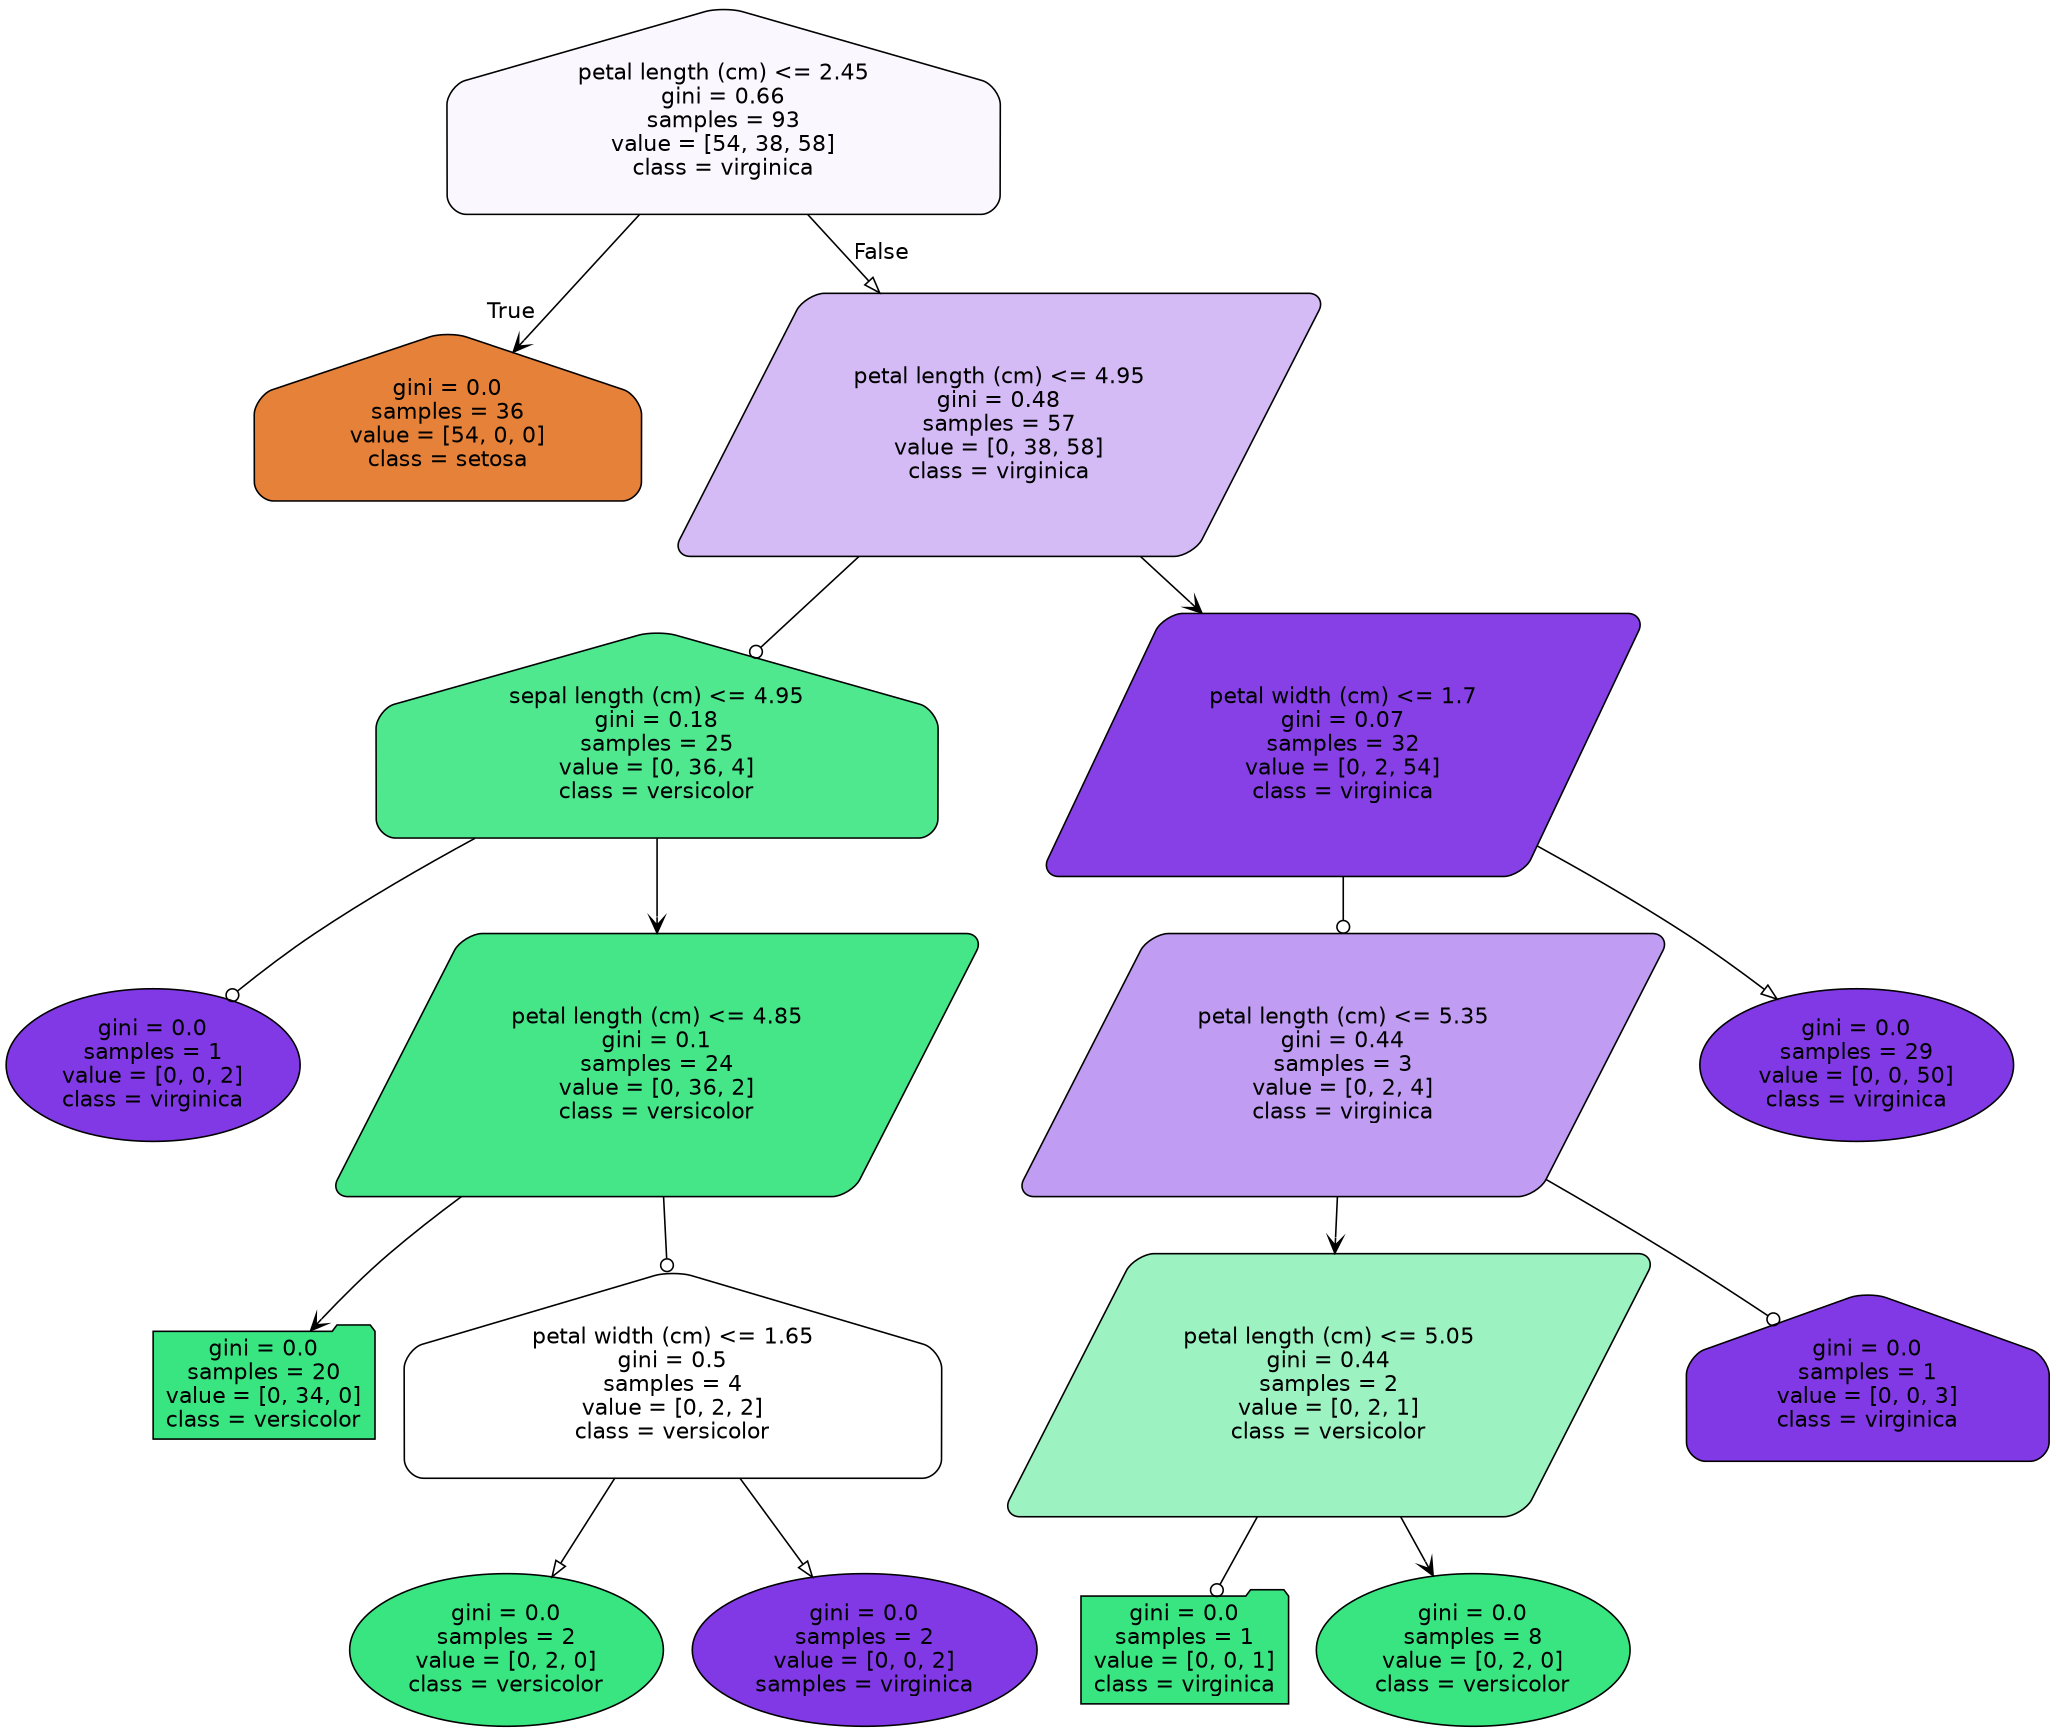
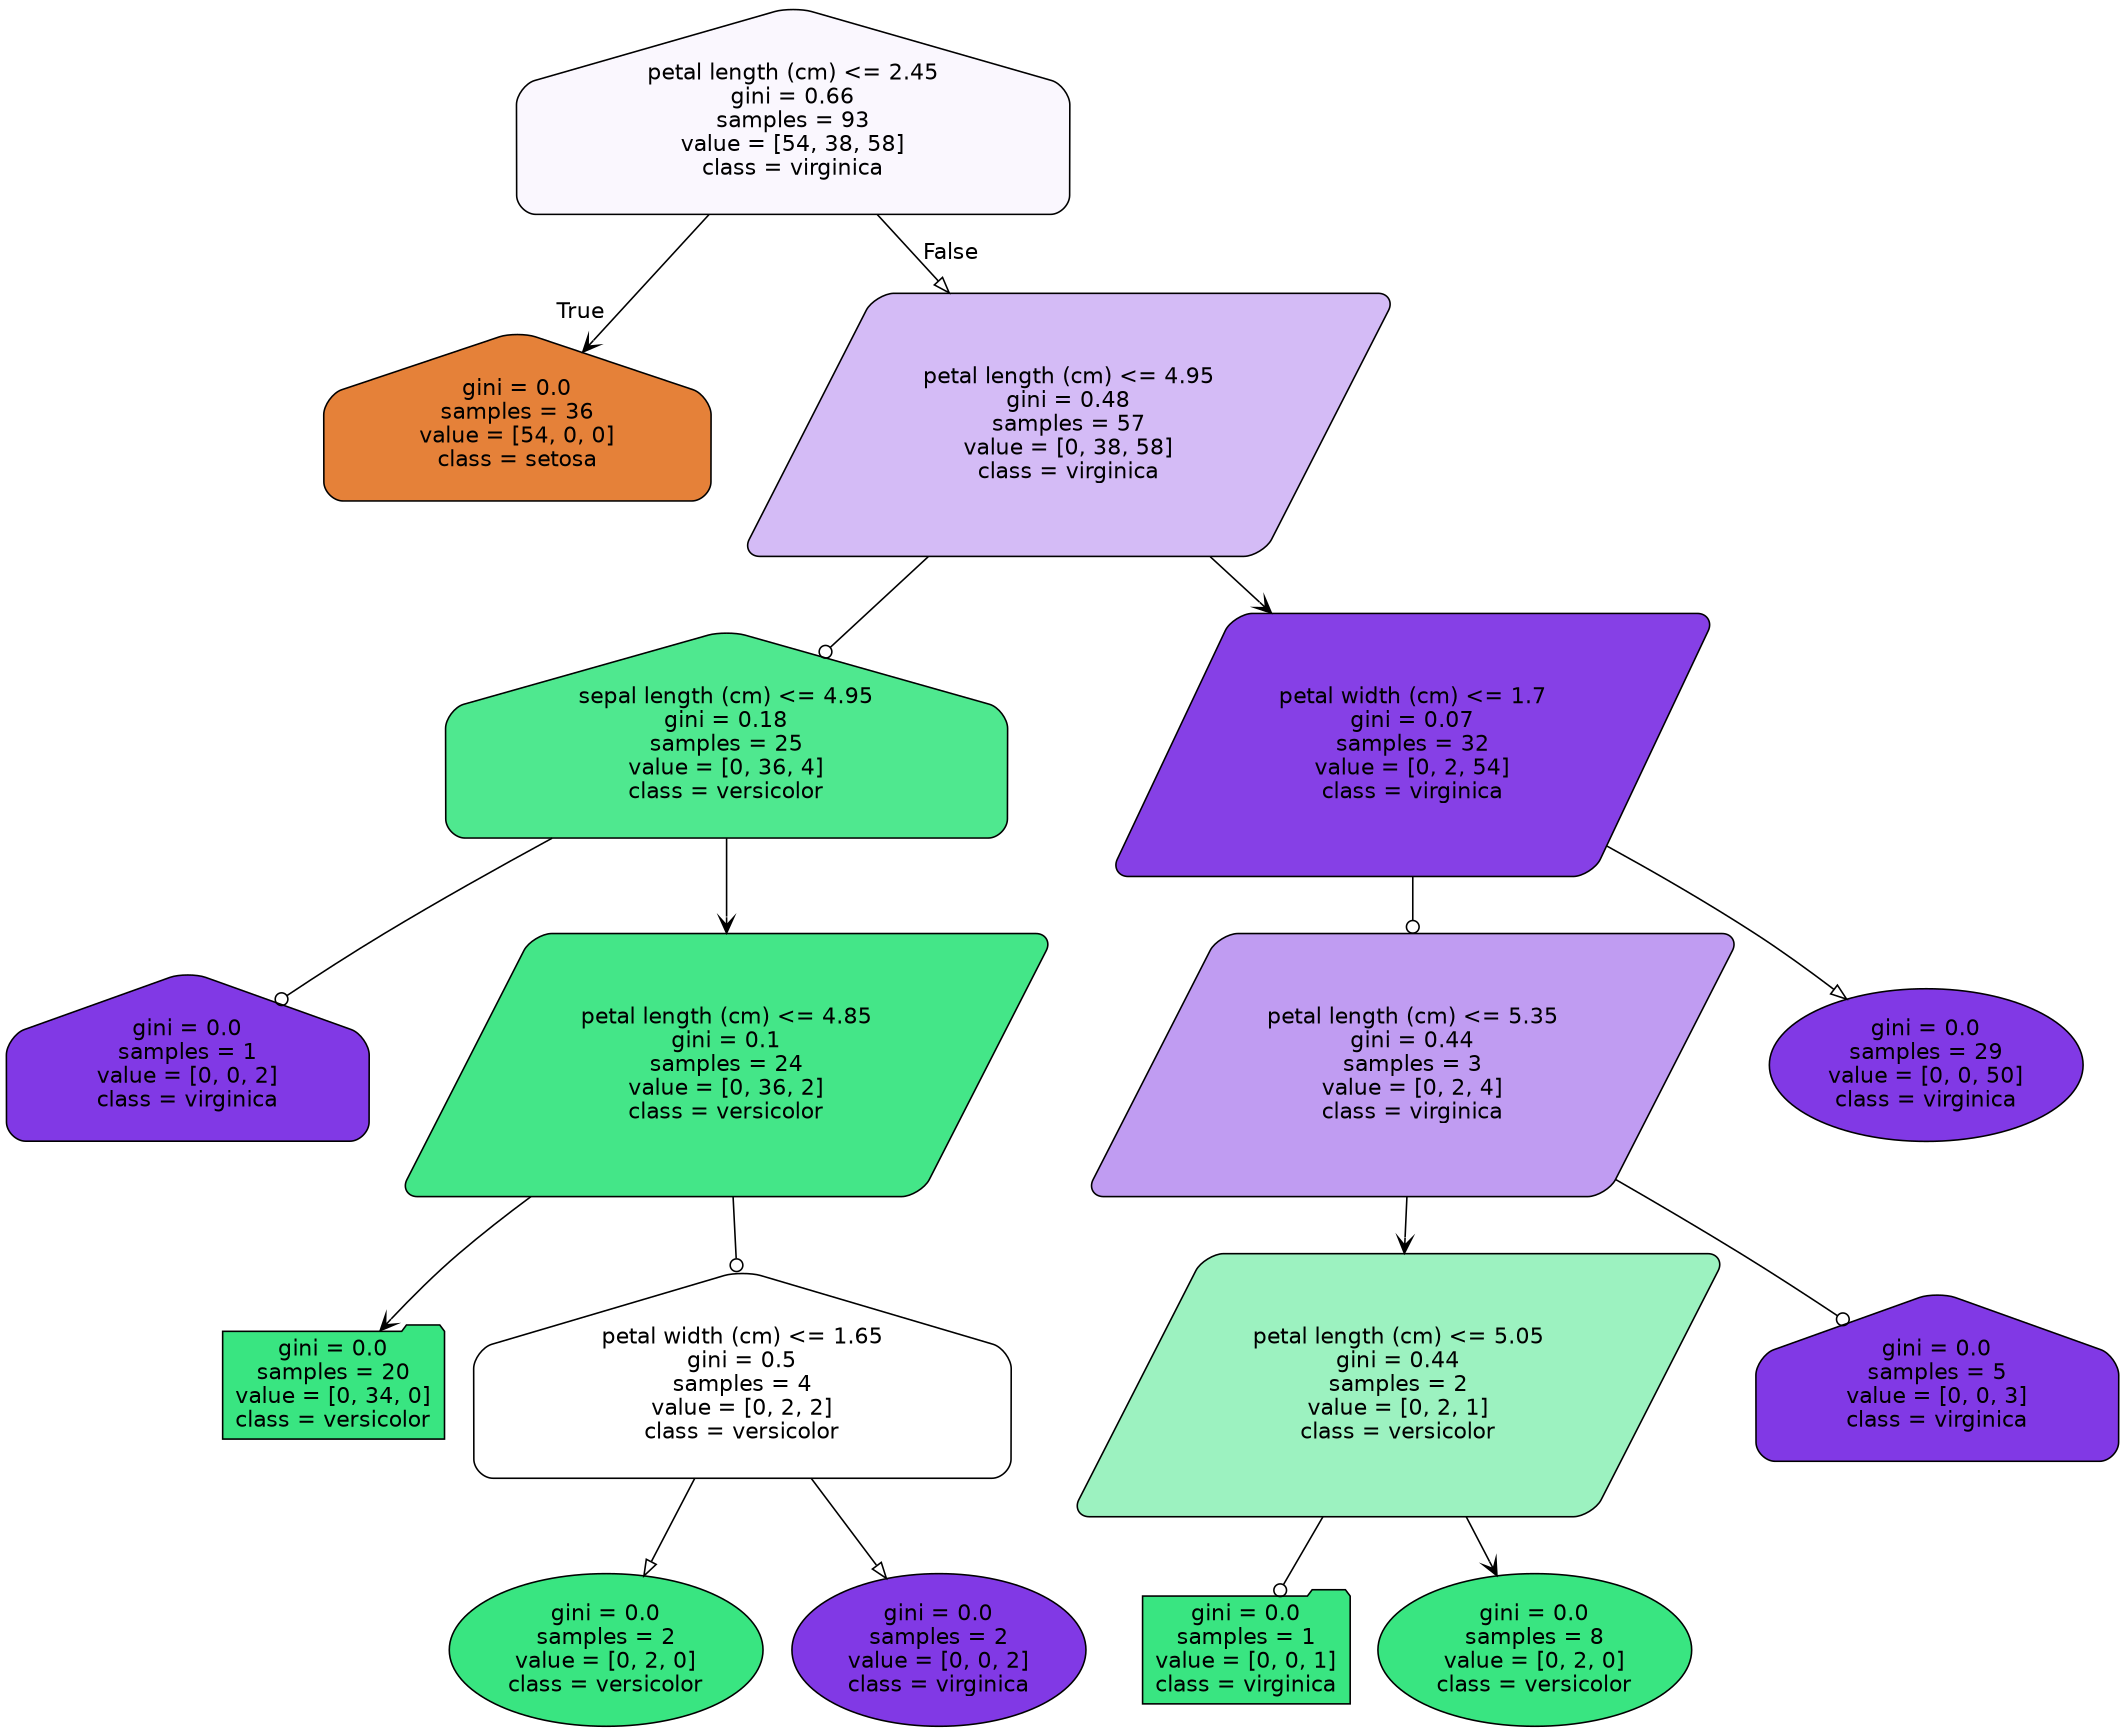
node "gini = 0.0 samples = 1 value = [0, 0, 2] class = virginica": shape ellipse -> house
node "gini = 0.0 samples = 1 value = [0, 0, 3] class = virginica": label "gini = 0.0 samples = 1 value = [0, 0, 3] class = virginica" -> "gini = 0.0 samples = 5 value = [0, 0, 3] class = virginica"
node "gini = 0.0 samples = 2 value = [0, 0, 2] samples = virginica": label "gini = 0.0 samples = 2 value = [0, 0, 2] samples = virginica" -> "gini = 0.0 samples = 2 value = [0, 0, 2] class = virginica"
